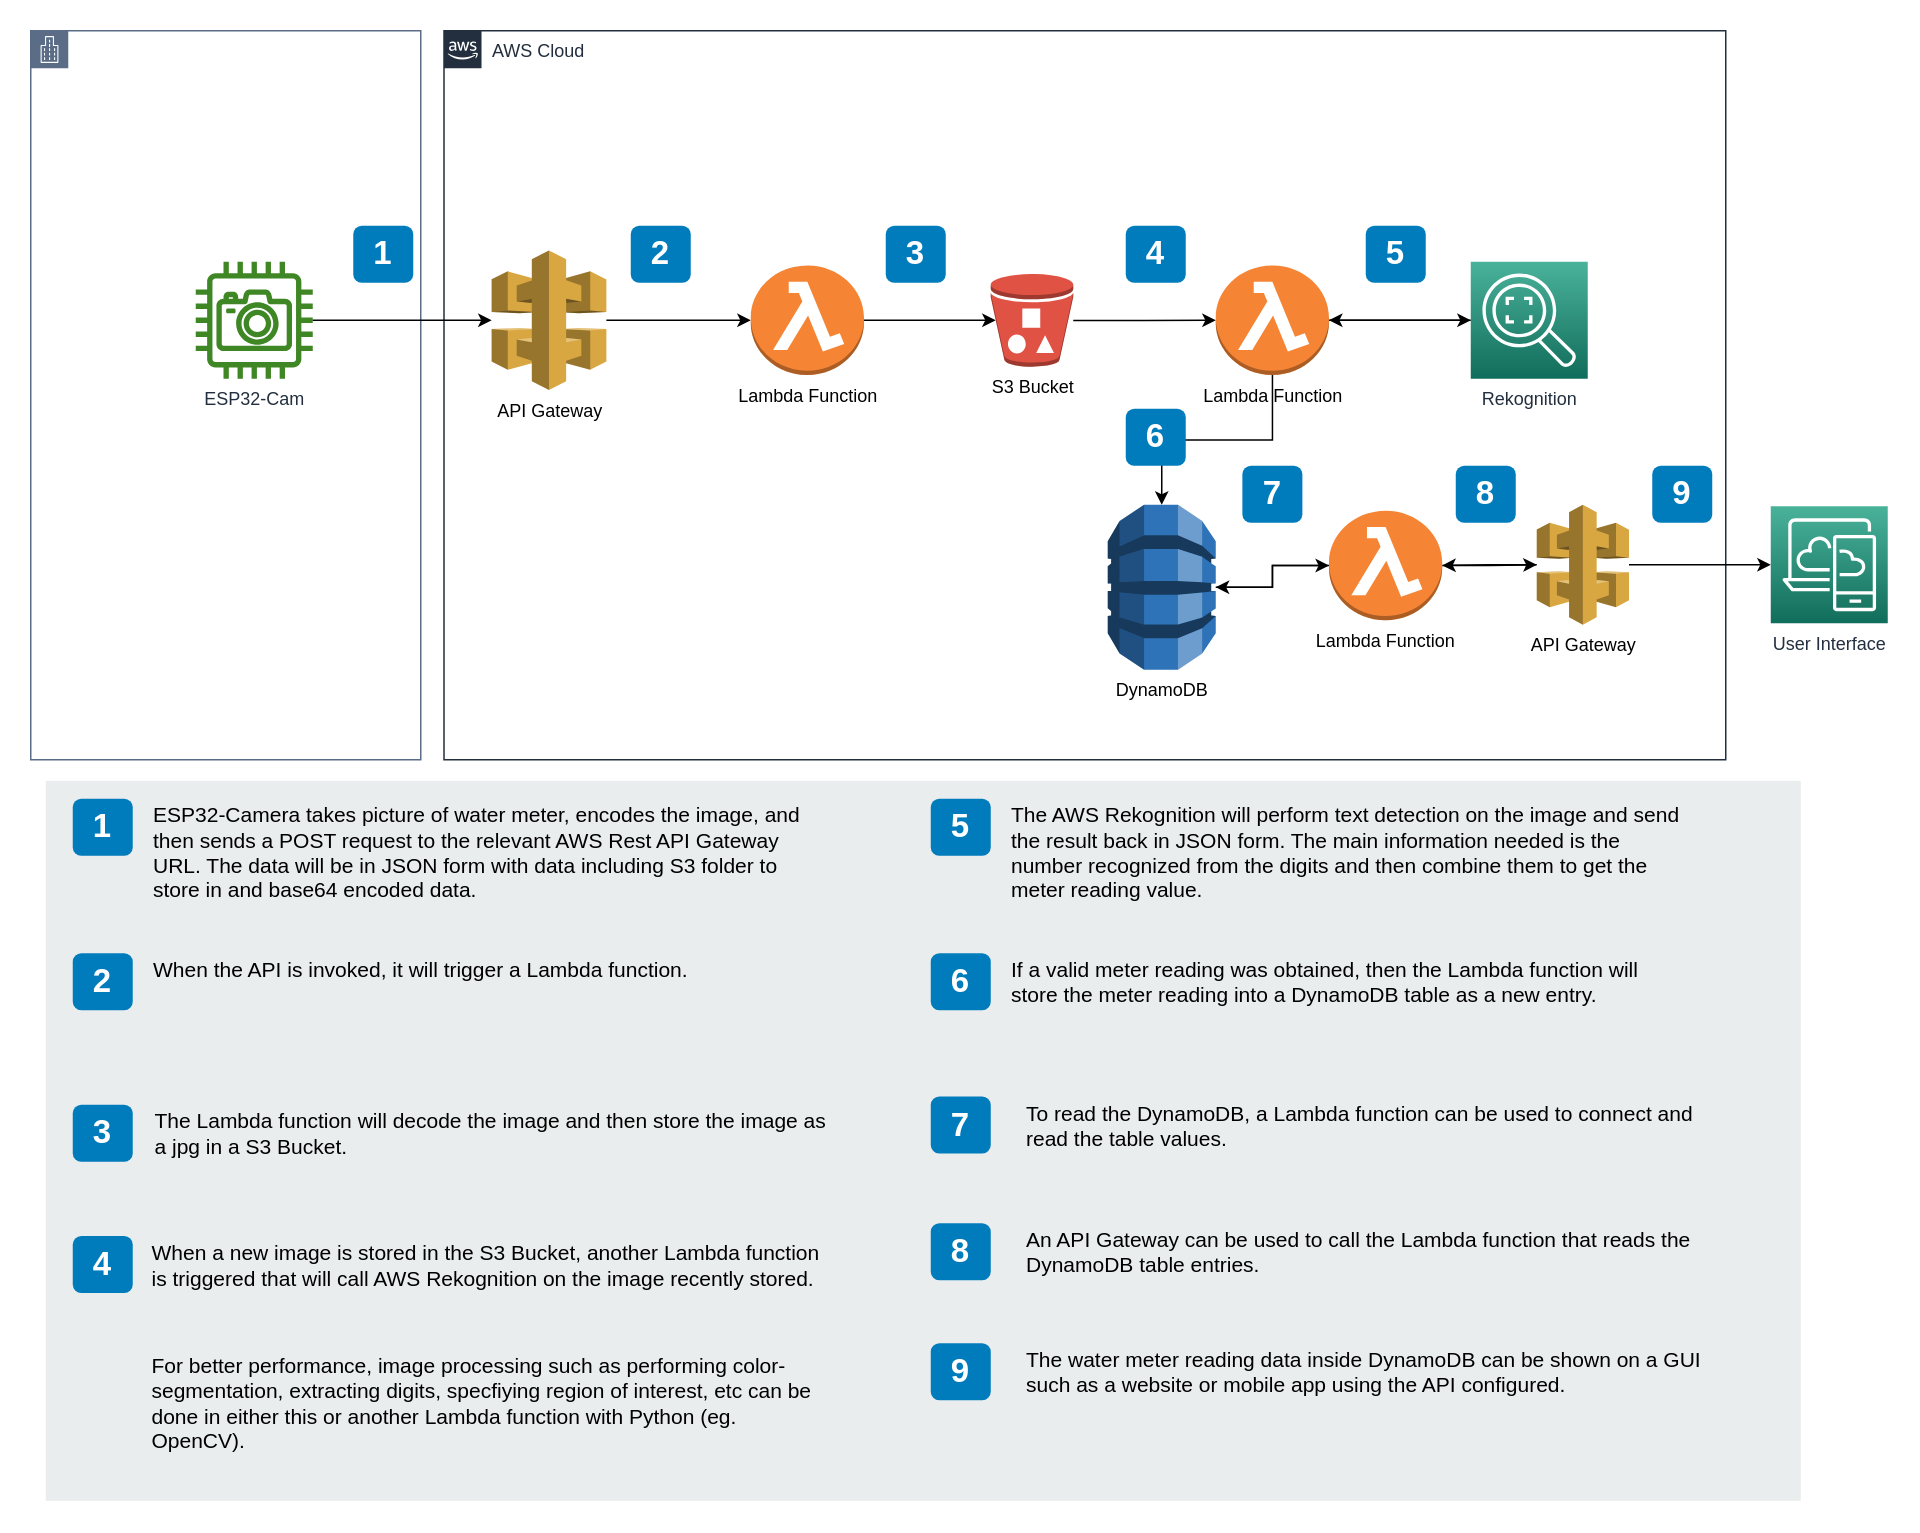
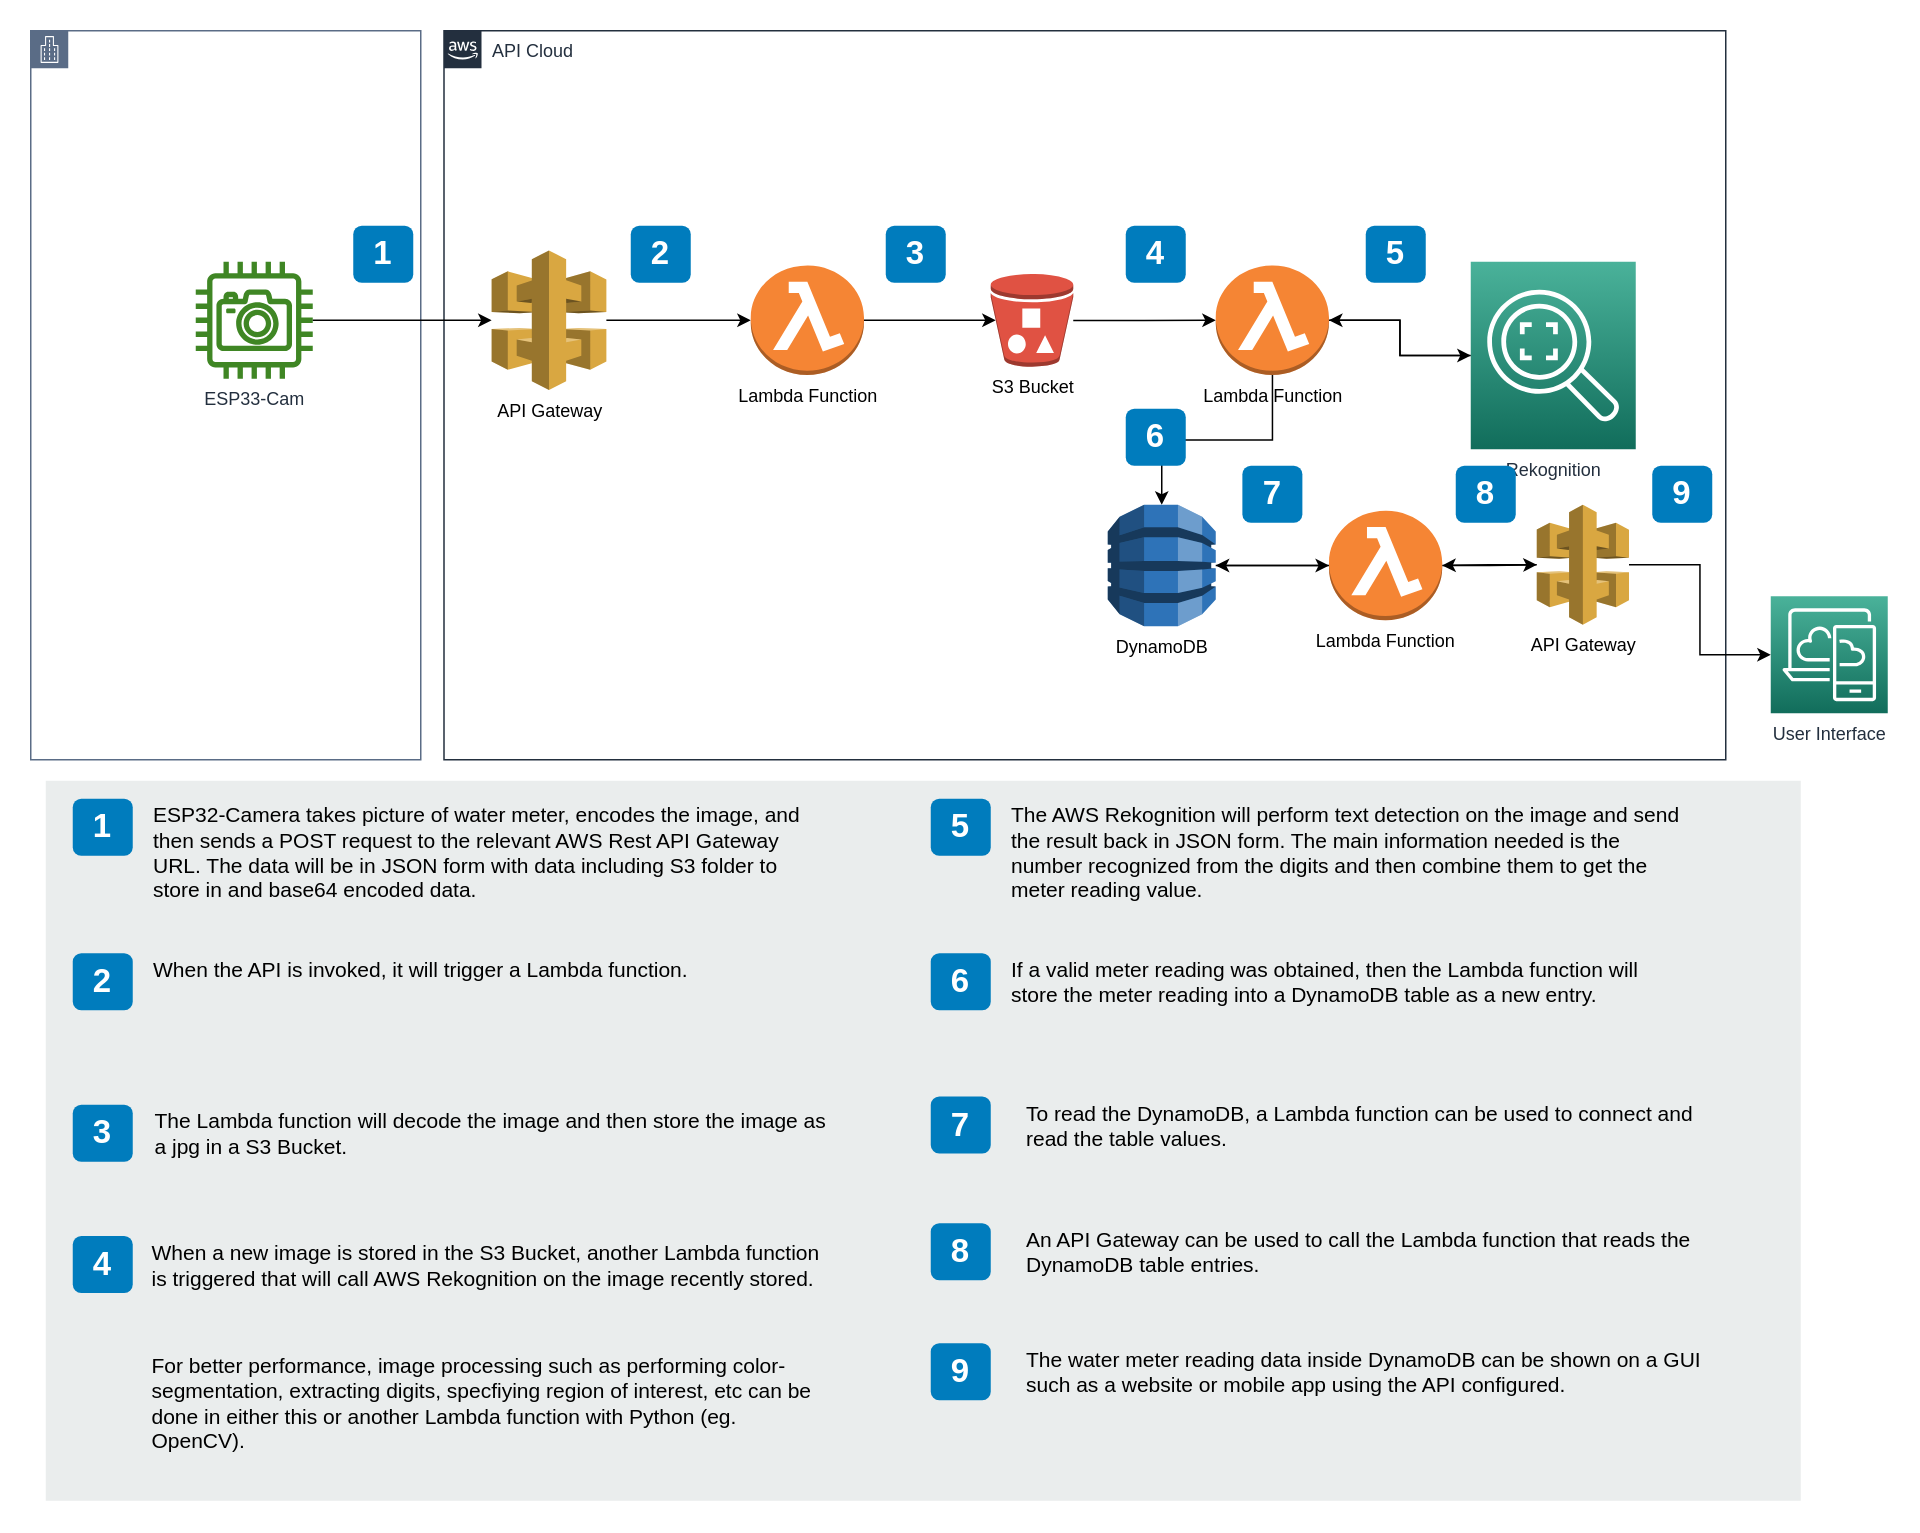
node "AWS Cloud": label "AWS Cloud" -> "API Cloud"
node "Rekognition": size 117x117 -> 165x188
node "ESP32-Cam": label "ESP32-Cam" -> "ESP33-Cam"
node "User Interface": moved (1829, 565) -> (1829, 655)
node "DynamoDB": size 108x165 -> 108x122
